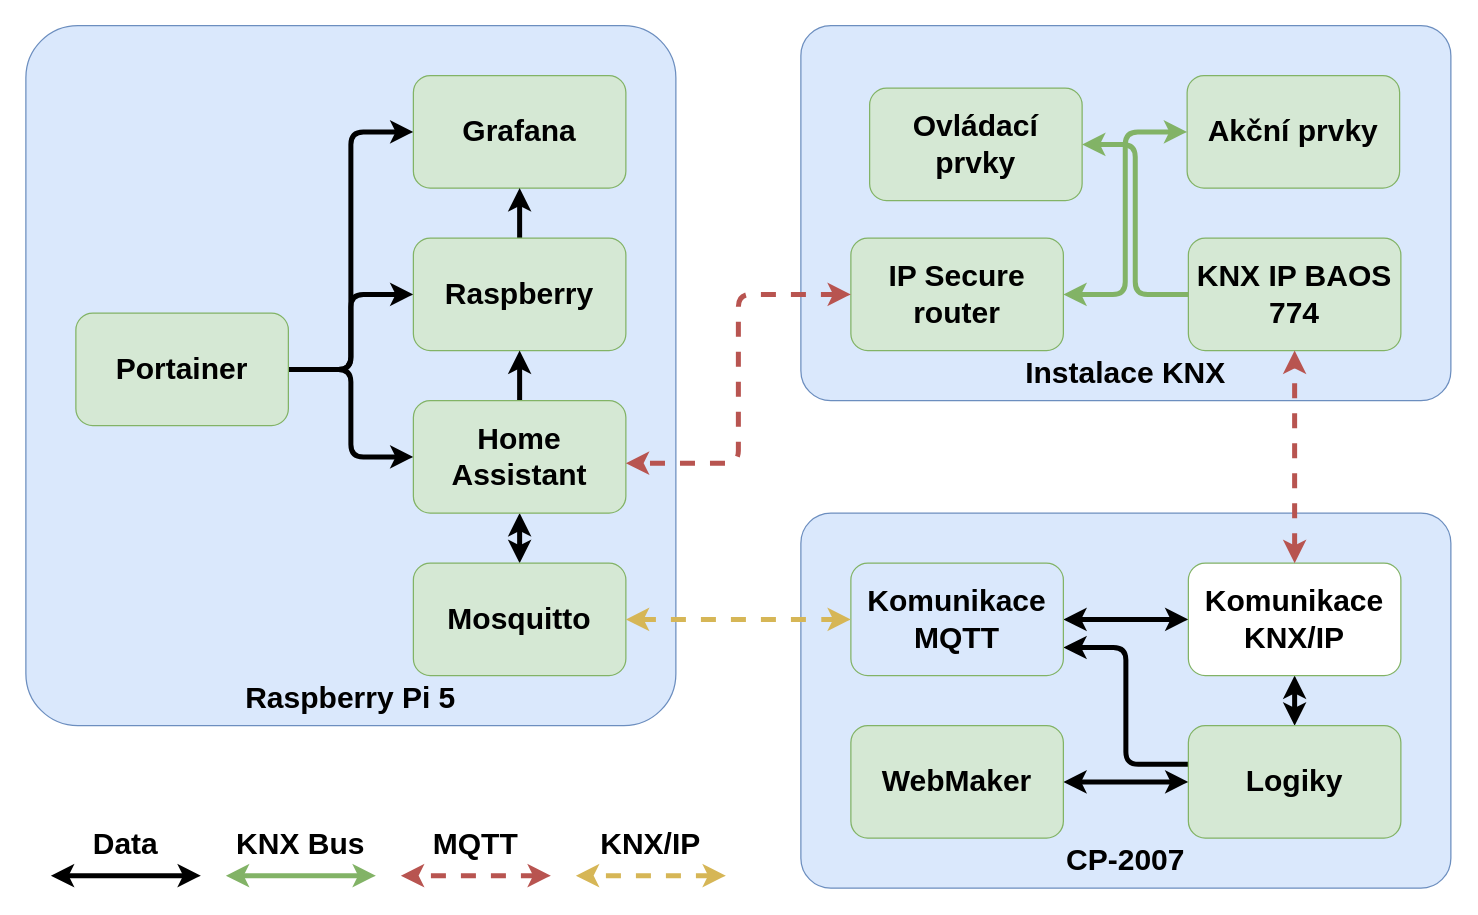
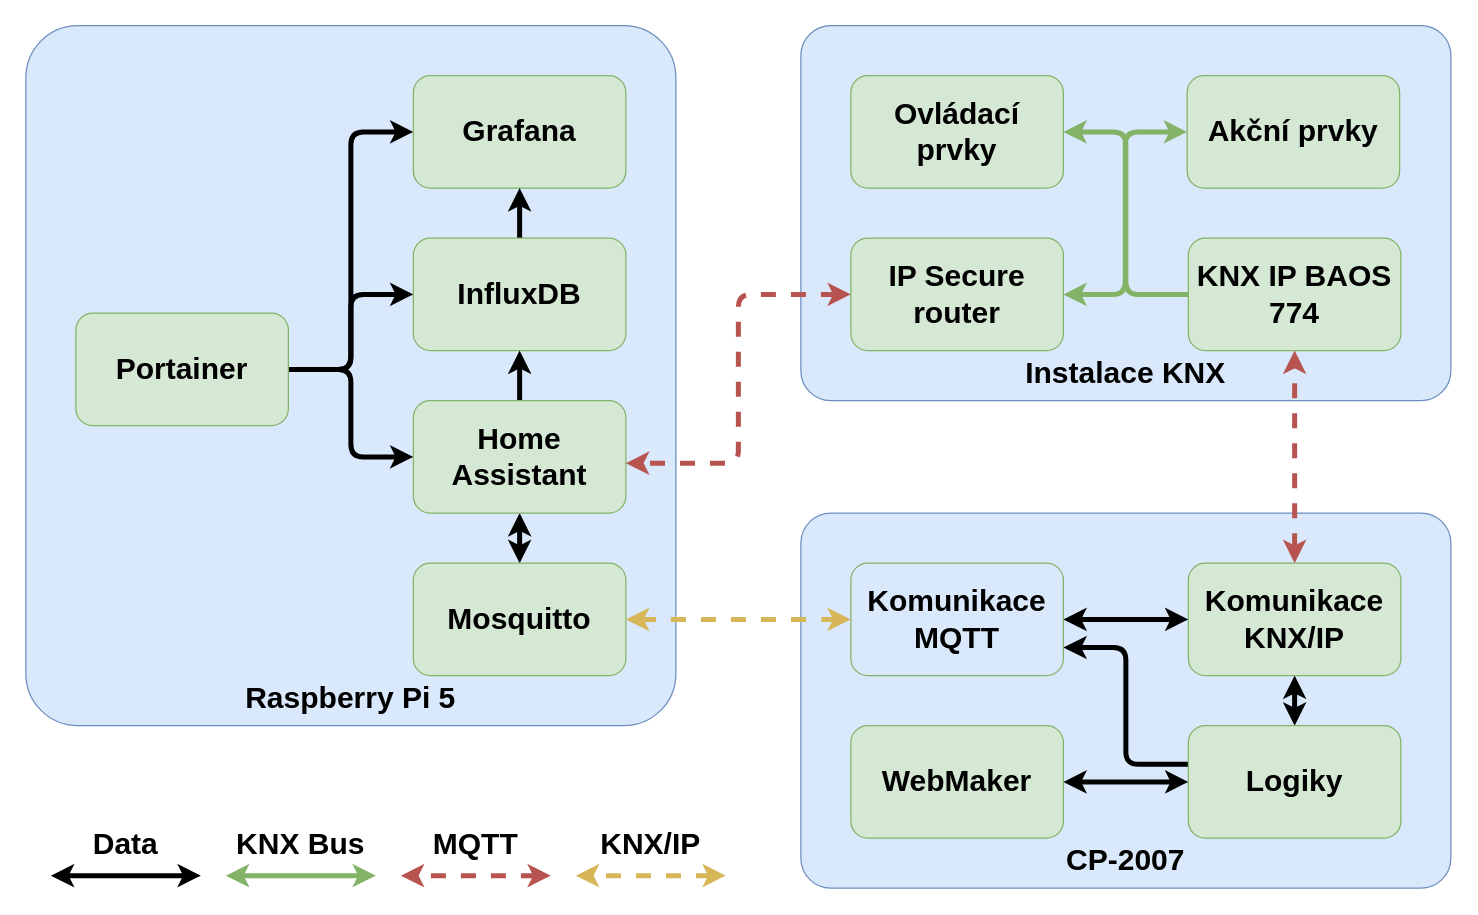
node "Ovládací prvky": moved (976, 144) -> (957, 132)
node "Raspberry": label "Raspberry" -> "InfluxDB"
node "Komunikace KNX/IP": fillcolor #ffffff -> #d5e8d4
